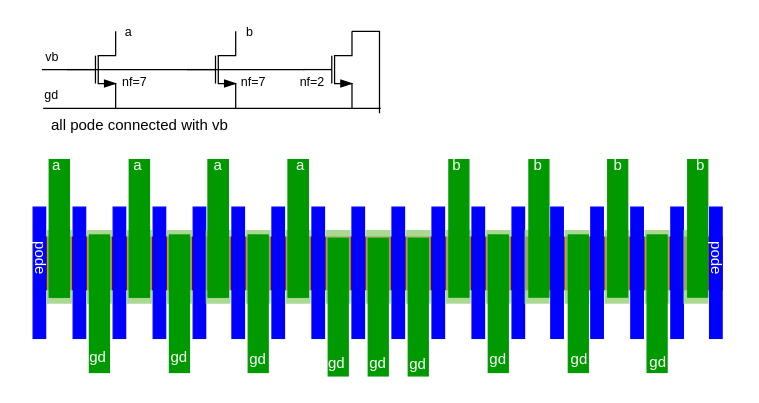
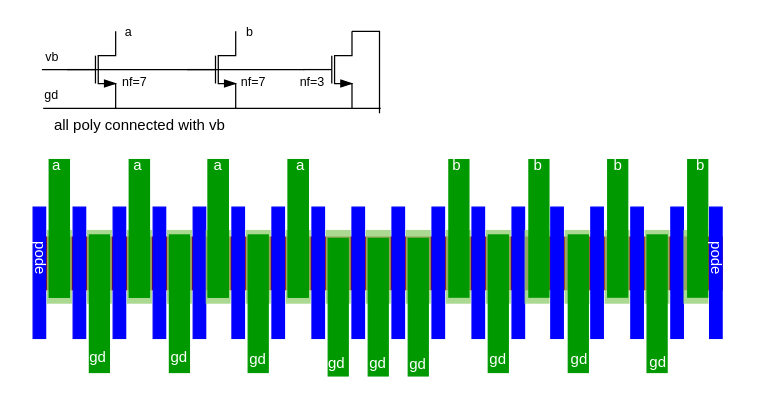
node "nf=2": label "nf=2" -> "nf=3"
node "all pode connected with vb": label "all pode connected with vb" -> "all poly connected with vb"
